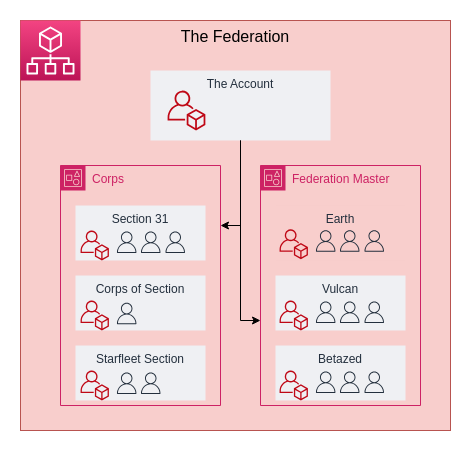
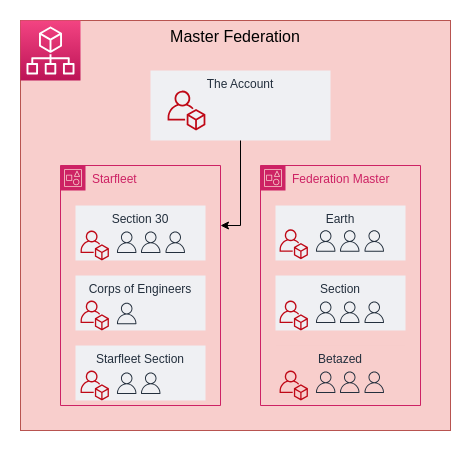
node "The Federation": label "The Federation" -> "Master Federation"
node "Corps": label "Corps" -> "Starfleet"
node "Section 31": label "Section 31" -> "Section 30"
node "Earth": fillcolor #f8cecc -> #eff0f3
edge "The Account" -> "Federation Master": removed
node "Corps of Section": label "Corps of Section" -> "Corps of Engineers"
node "Vulcan": label "Vulcan" -> "Section"
node "Betazed": fillcolor #eff0f3 -> #f8cecc
